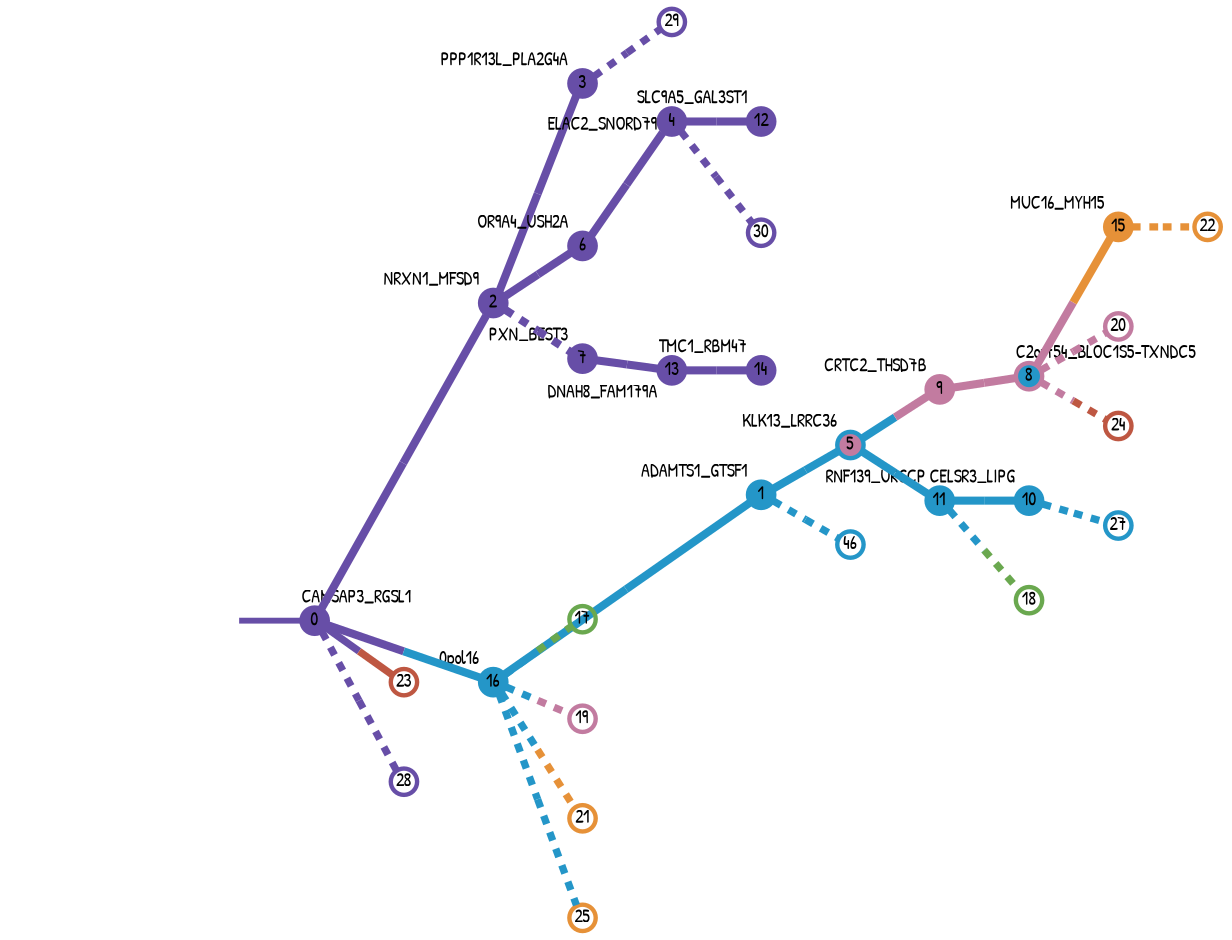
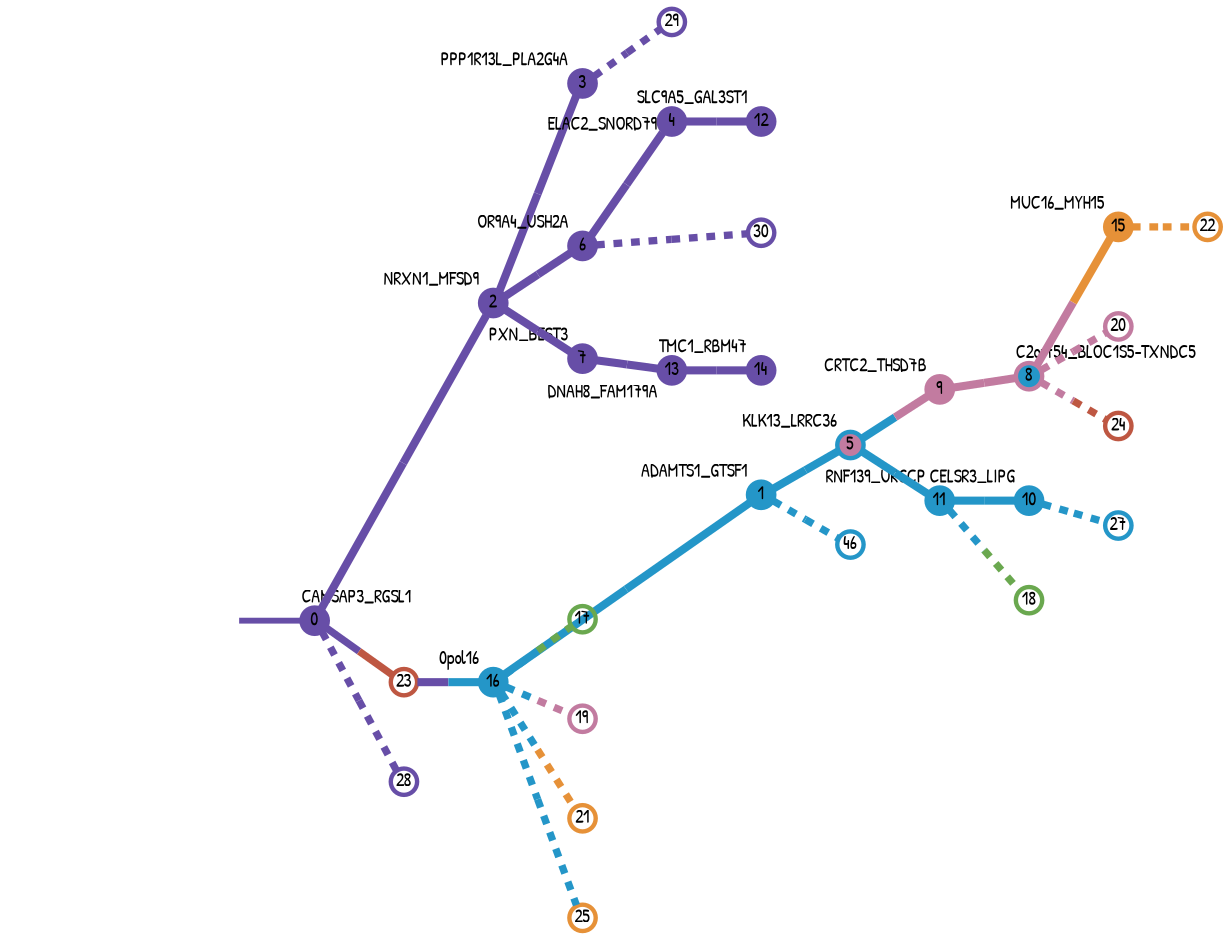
edge "4 ELAC2_SNORD79" -> "30": now "6 OR9A4_USH2A" -> "30"
edge "2 NRXN1_MFSD9" -> "7 PXN_BEST3": style dashed -> solid
edge "0 CAMSAP3_RGSL1" -> "16 0pol16": now "23" -> "16 0pol16"
